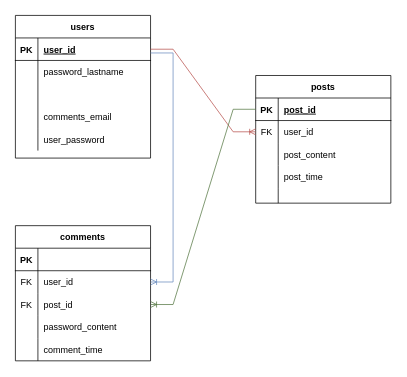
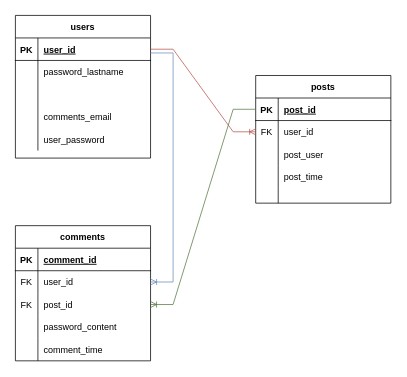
node "post_content": label "post_content" -> "post_user"
node "comment_id": added
